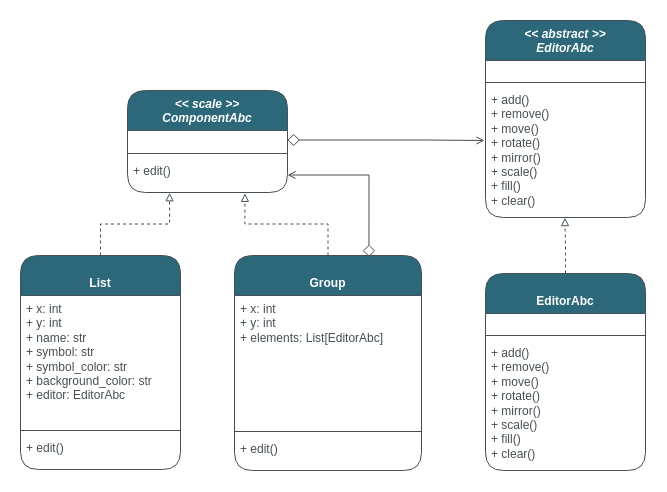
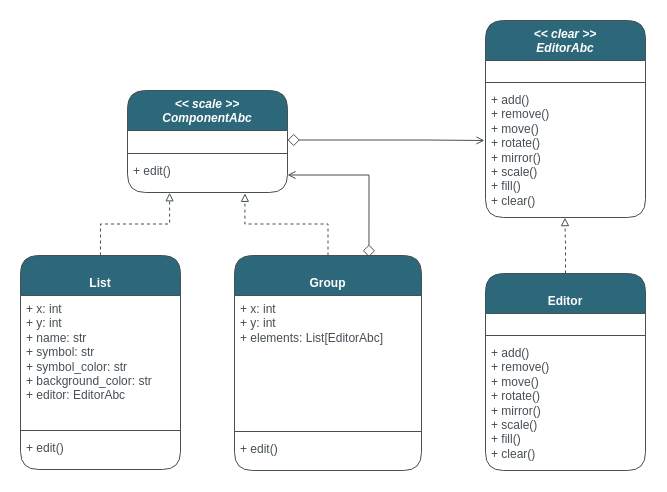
node "<< abstract >> EditorAbc": label "<< abstract >> EditorAbc" -> "<< clear >> EditorAbc"
node "EditorAbc": label "EditorAbc" -> "Editor"
